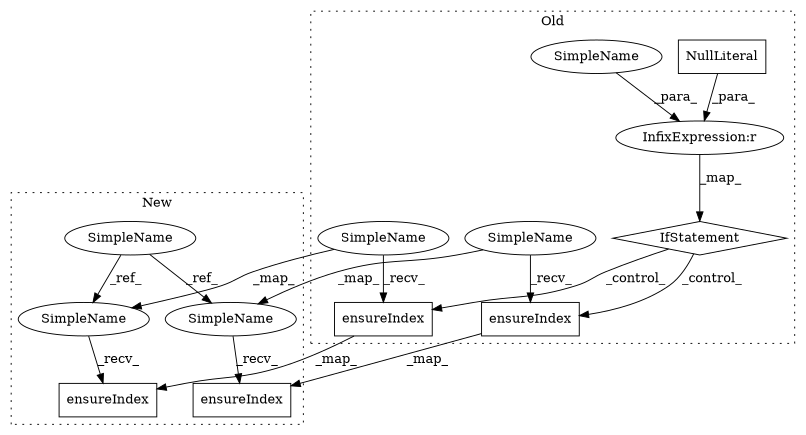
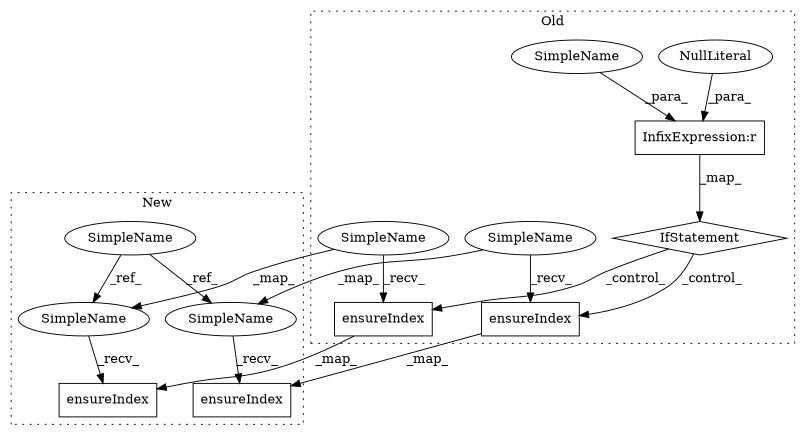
node "NullLiteral": shape box -> ellipse
node "InfixExpression:r": shape ellipse -> box
